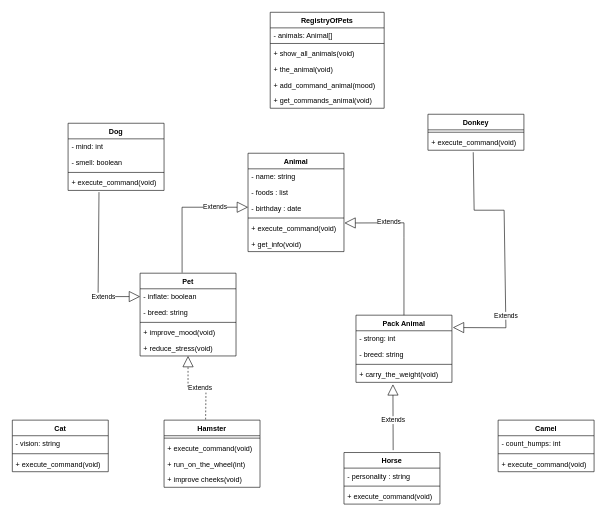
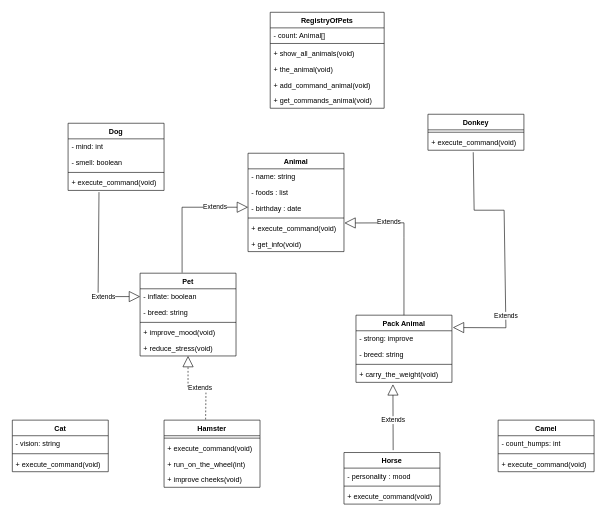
node "- animals: Animal[]": label "- animals: Animal[]" -> "- count: Animal[]"
node "+ add_command_animal(mood)": label "+ add_command_animal(mood)" -> "+ add_command_animal(void)"
node "- strong: int": label "- strong: int" -> "- strong: improve"
node "- personality : string": label "- personality : string" -> "- personality : mood"
